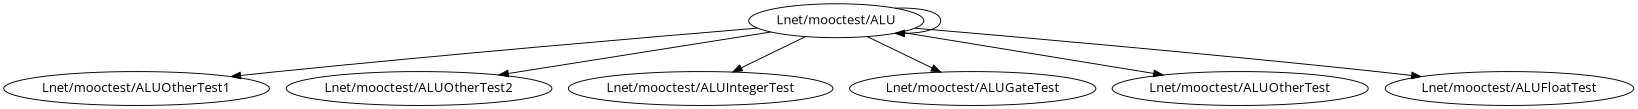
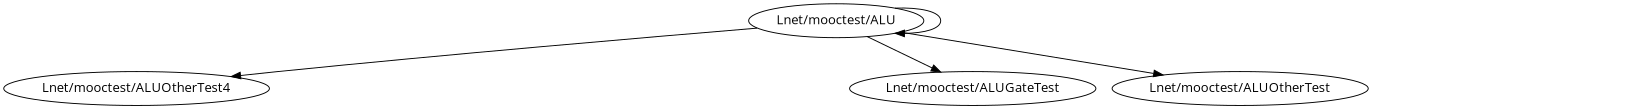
node "Lnet/mooctest/ALUOtherTest1": label "Lnet/mooctest/ALUOtherTest1" -> "Lnet/mooctest/ALUOtherTest4"
node "Lnet/mooctest/ALUOtherTest2": removed
node "Lnet/mooctest/ALUIntegerTest": removed
node "Lnet/mooctest/ALUFloatTest": removed
